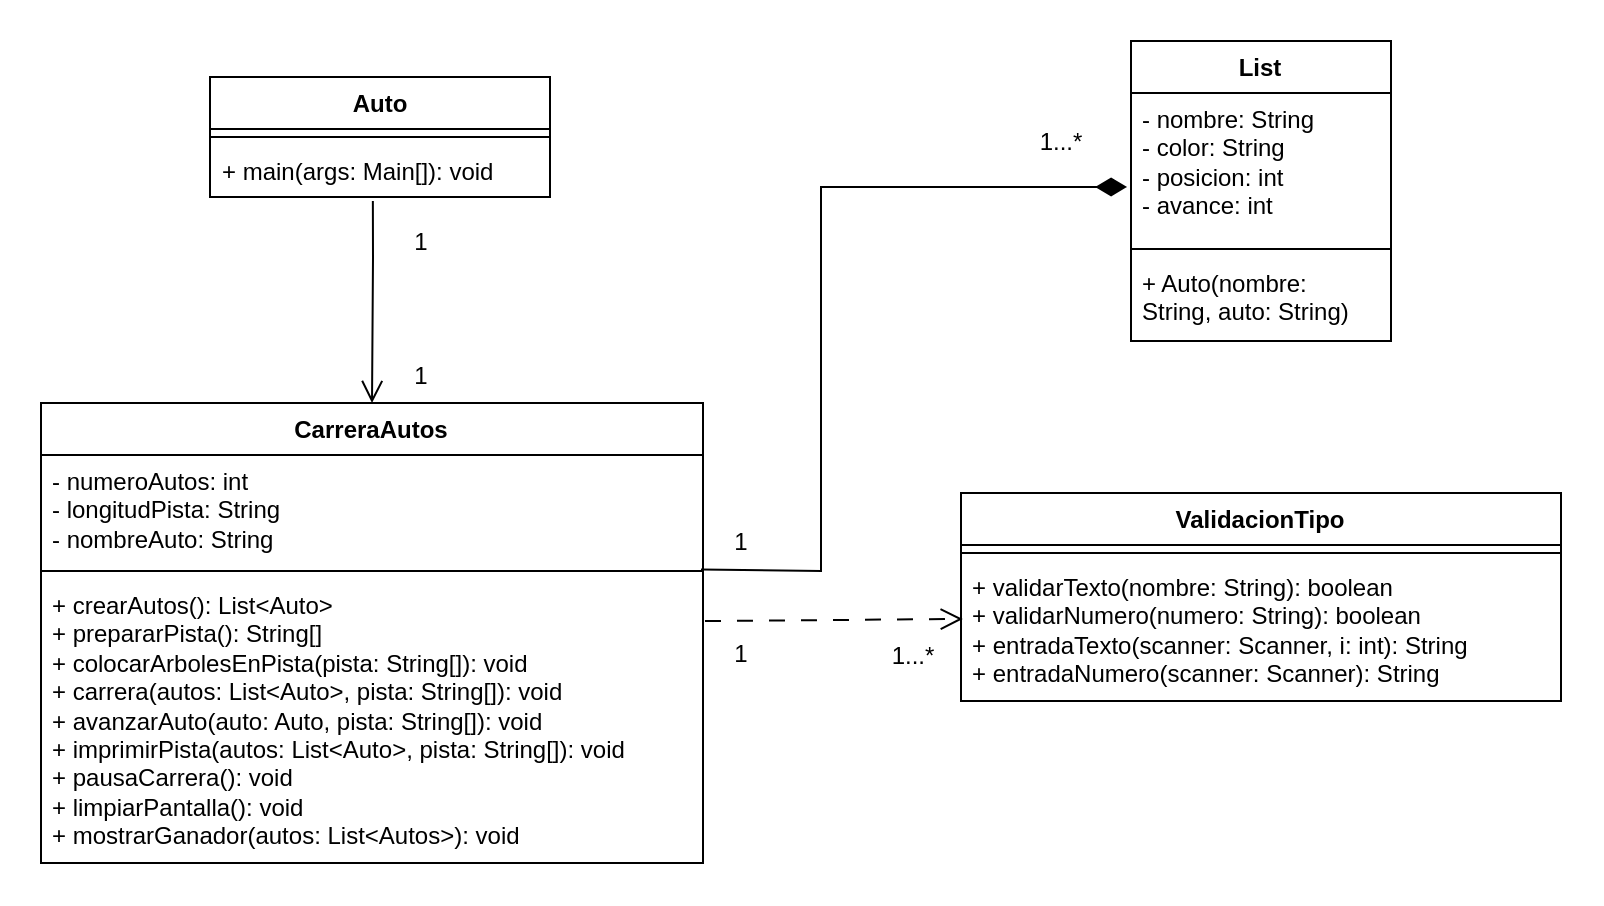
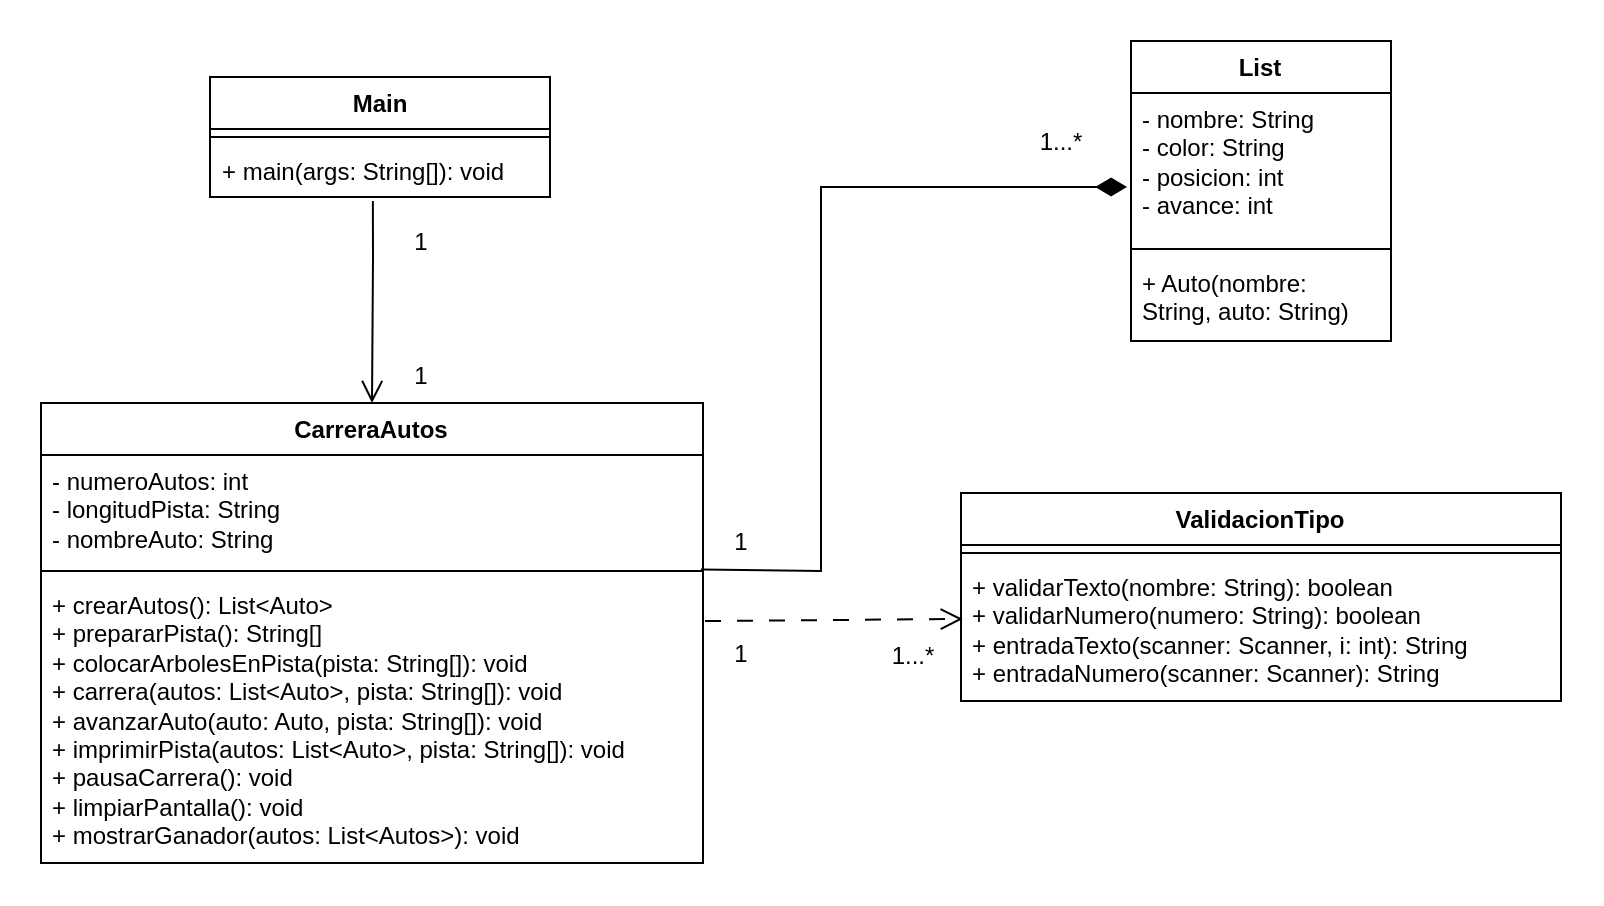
node "Auto": label "Auto" -> "Main"
node "+ main(args: Main[]): void": label "+ main(args: Main[]): void" -> "+ main(args: String[]): void"
